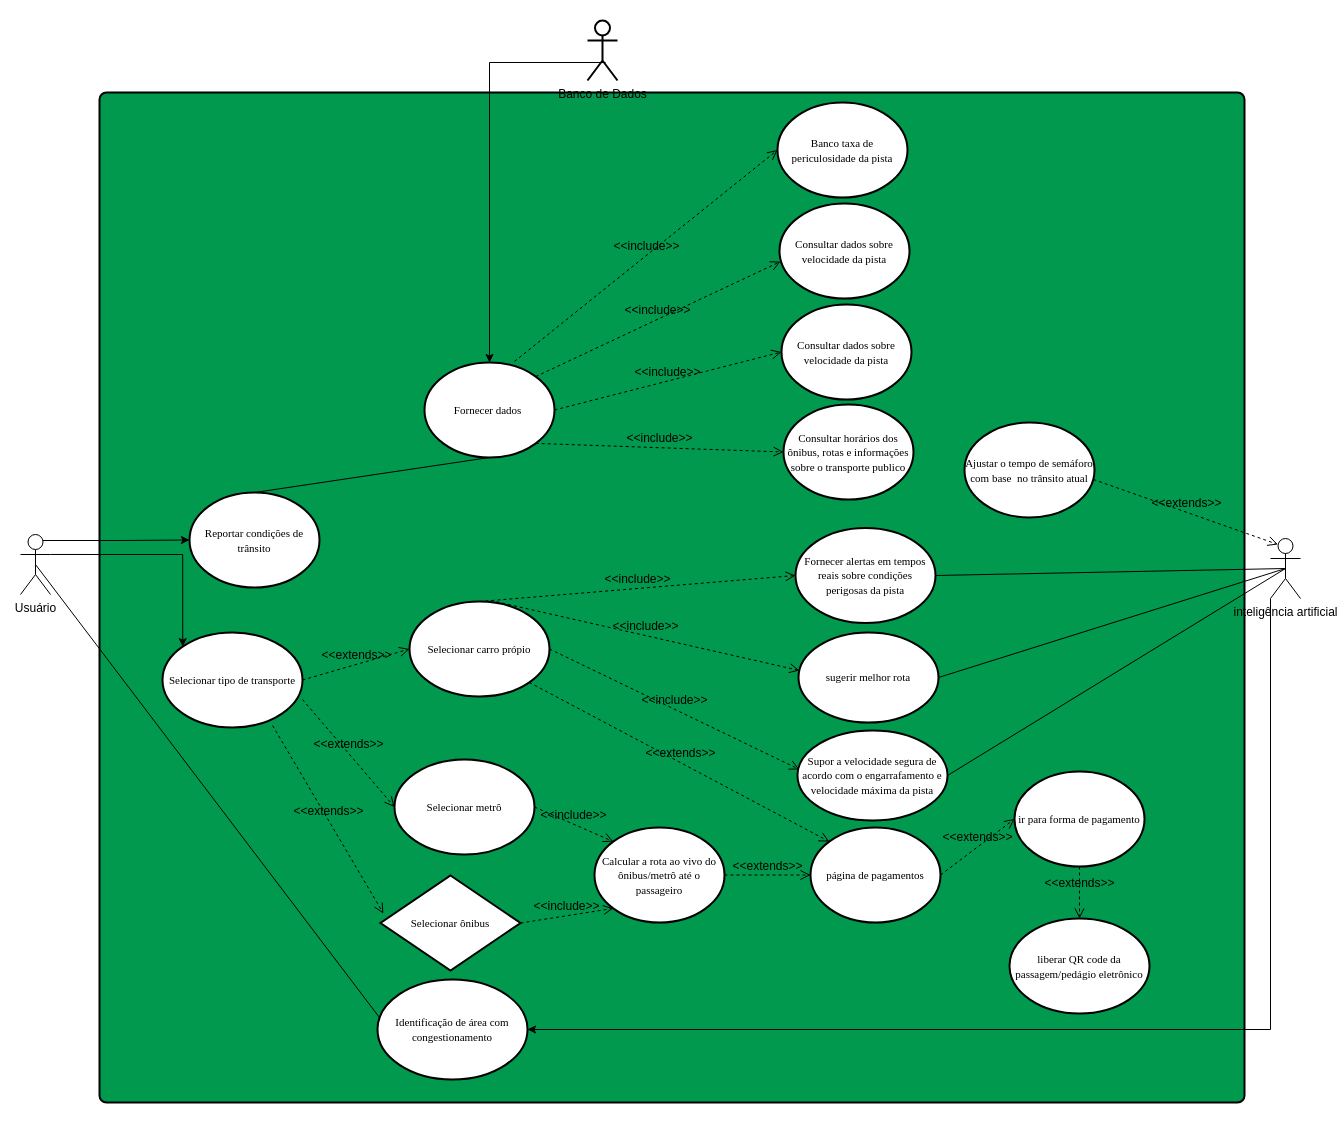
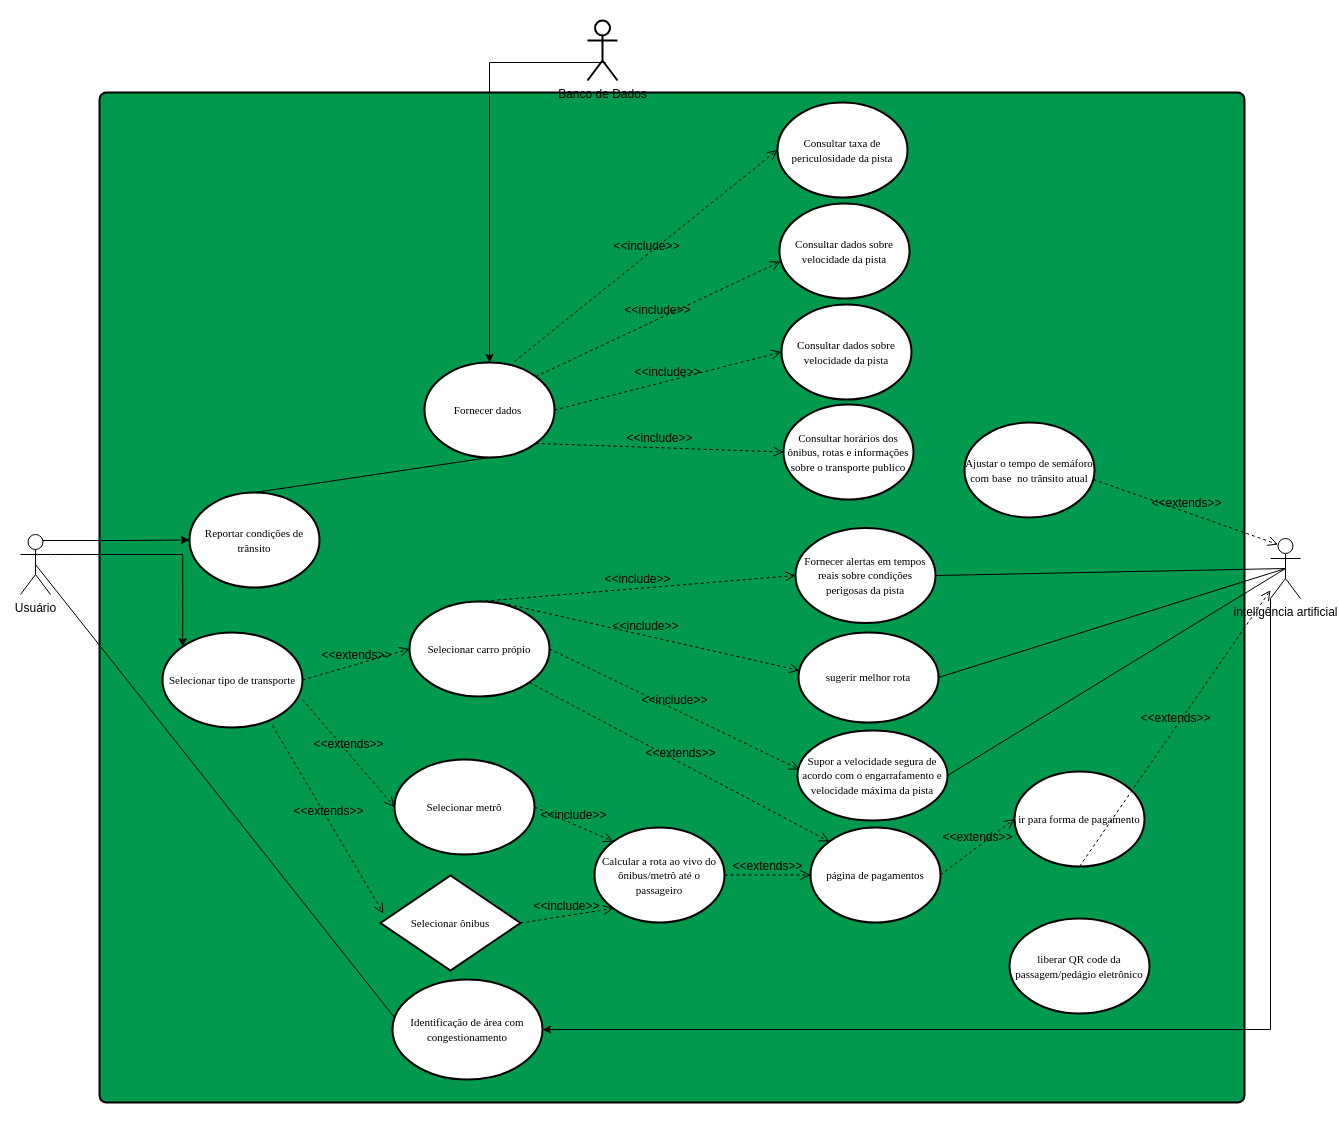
node "Banco taxa de periculosidade da pista": label "Banco taxa de periculosidade da pista" -> "Consultar taxa de periculosidade da pista"
edge "ir para forma de pagamento" -> "liberar QR code da passagem/pedágio eletrônico": now "ir para forma de pagamento" -> "inteligência artificial"
node "Identificação de área com congestionamento": moved (453, 1030) -> (468, 1030)
